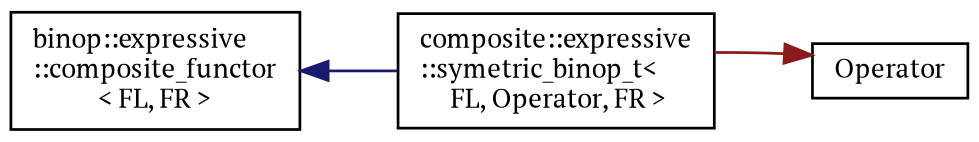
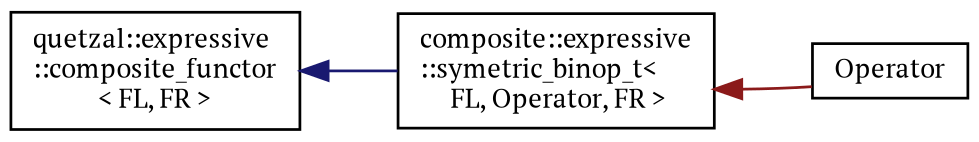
edge "composite::expressive ::symetric_binop_t< FL, Operator, FR >" -> "Operator": reversed
node "binop::expressive ::composite_functor < FL, FR >": label "binop::expressive ::composite_functor < FL, FR >" -> "quetzal::expressive ::composite_functor < FL, FR >"
